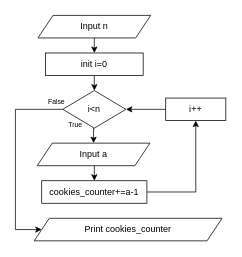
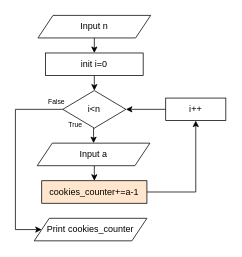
node "cookies_counter+=a-1": fillcolor #ffffff -> #ffe6cc
node "Print cookies_counter": size 188x23 -> 113x23
